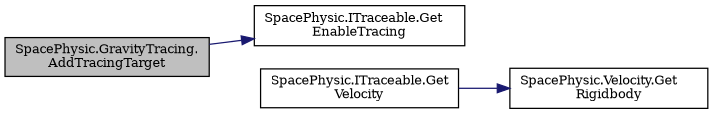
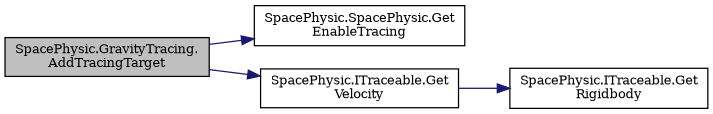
node "SpacePhysic.ITraceable.Get EnableTracing": label "SpacePhysic.ITraceable.Get EnableTracing" -> "SpacePhysic.SpacePhysic.Get EnableTracing"
edge "SpacePhysic.GravityTracing. AddTracingTarget" -> "SpacePhysic.ITraceable.Get Velocity": added
node "SpacePhysic.Velocity.Get Rigidbody": label "SpacePhysic.Velocity.Get Rigidbody" -> "SpacePhysic.ITraceable.Get Rigidbody"
